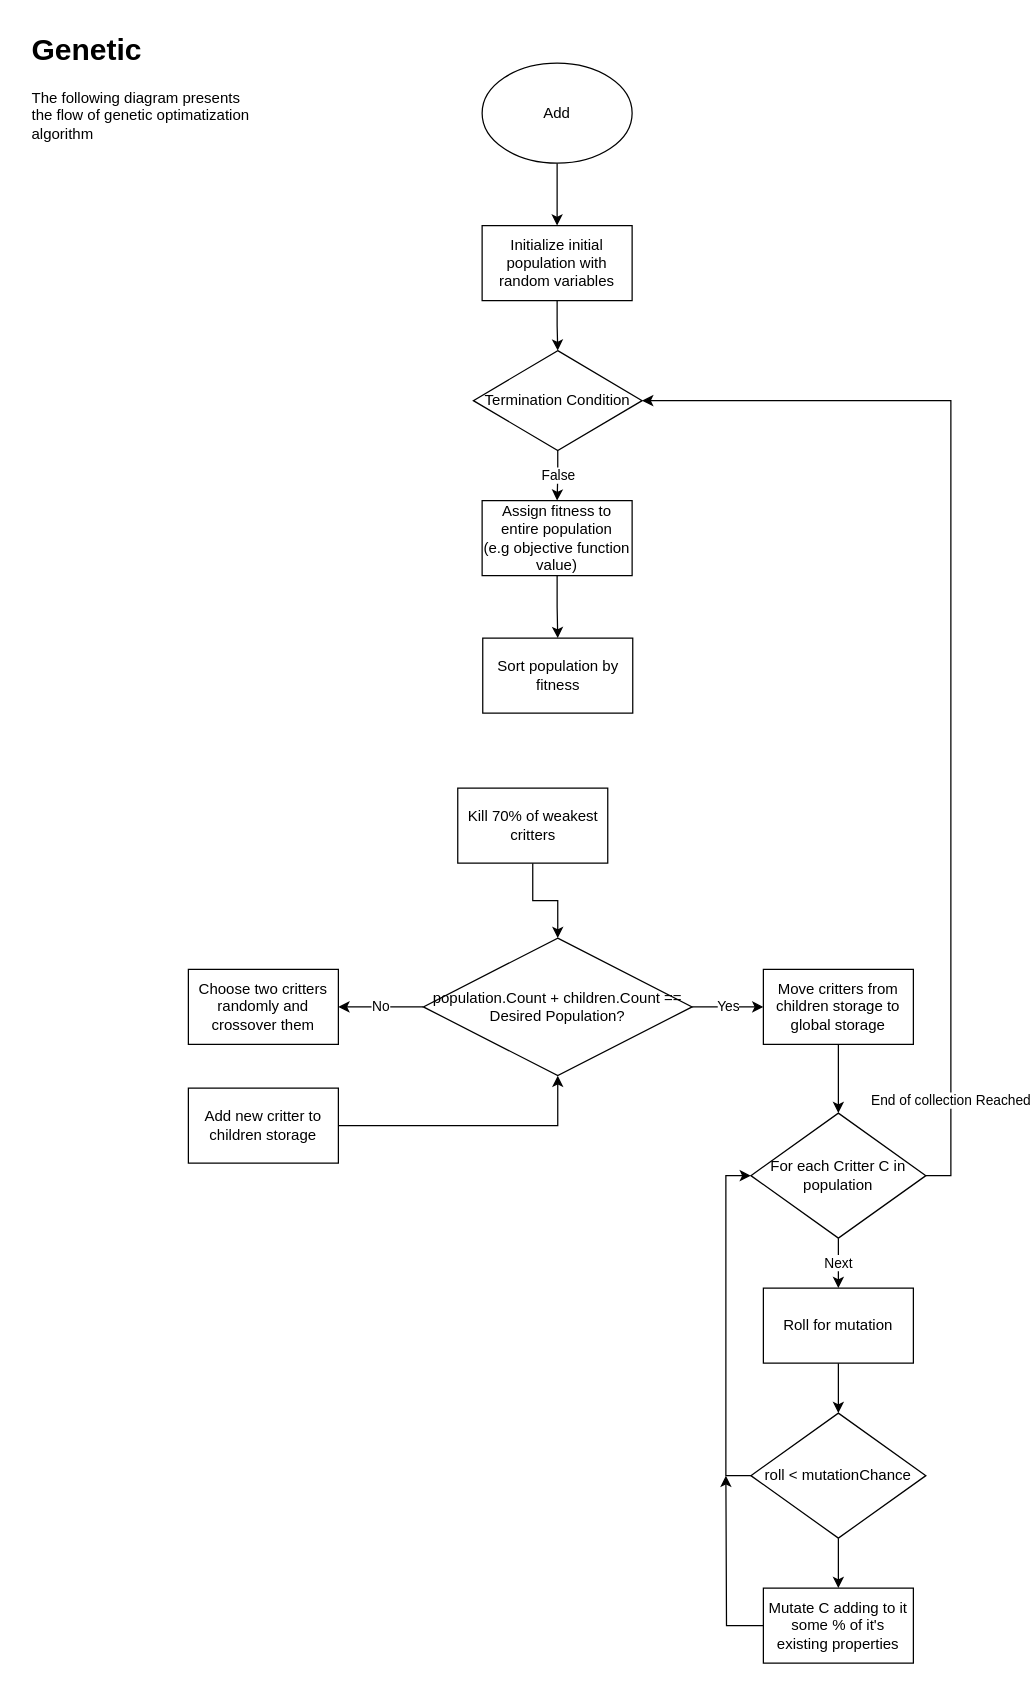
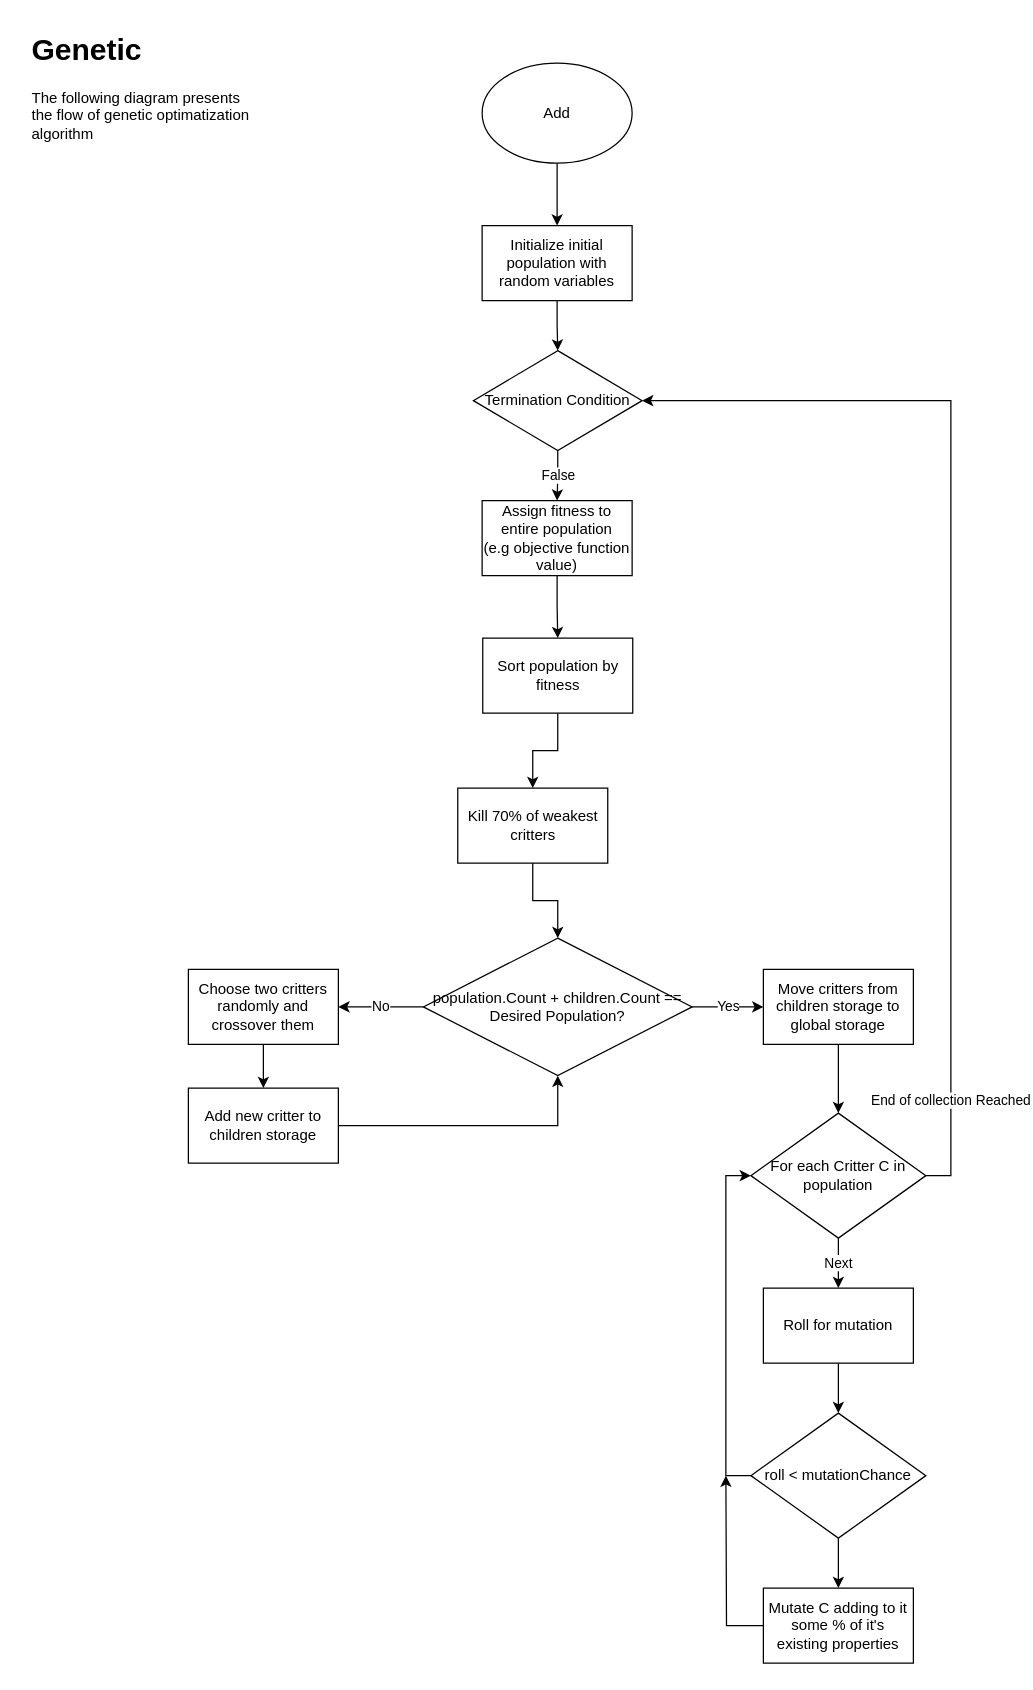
edge "Sort population by fitness" -> "Kill 70% of weakest critters": added
edge "Choose two critters randomly and crossover them" -> "Add new critter to children storage": added
